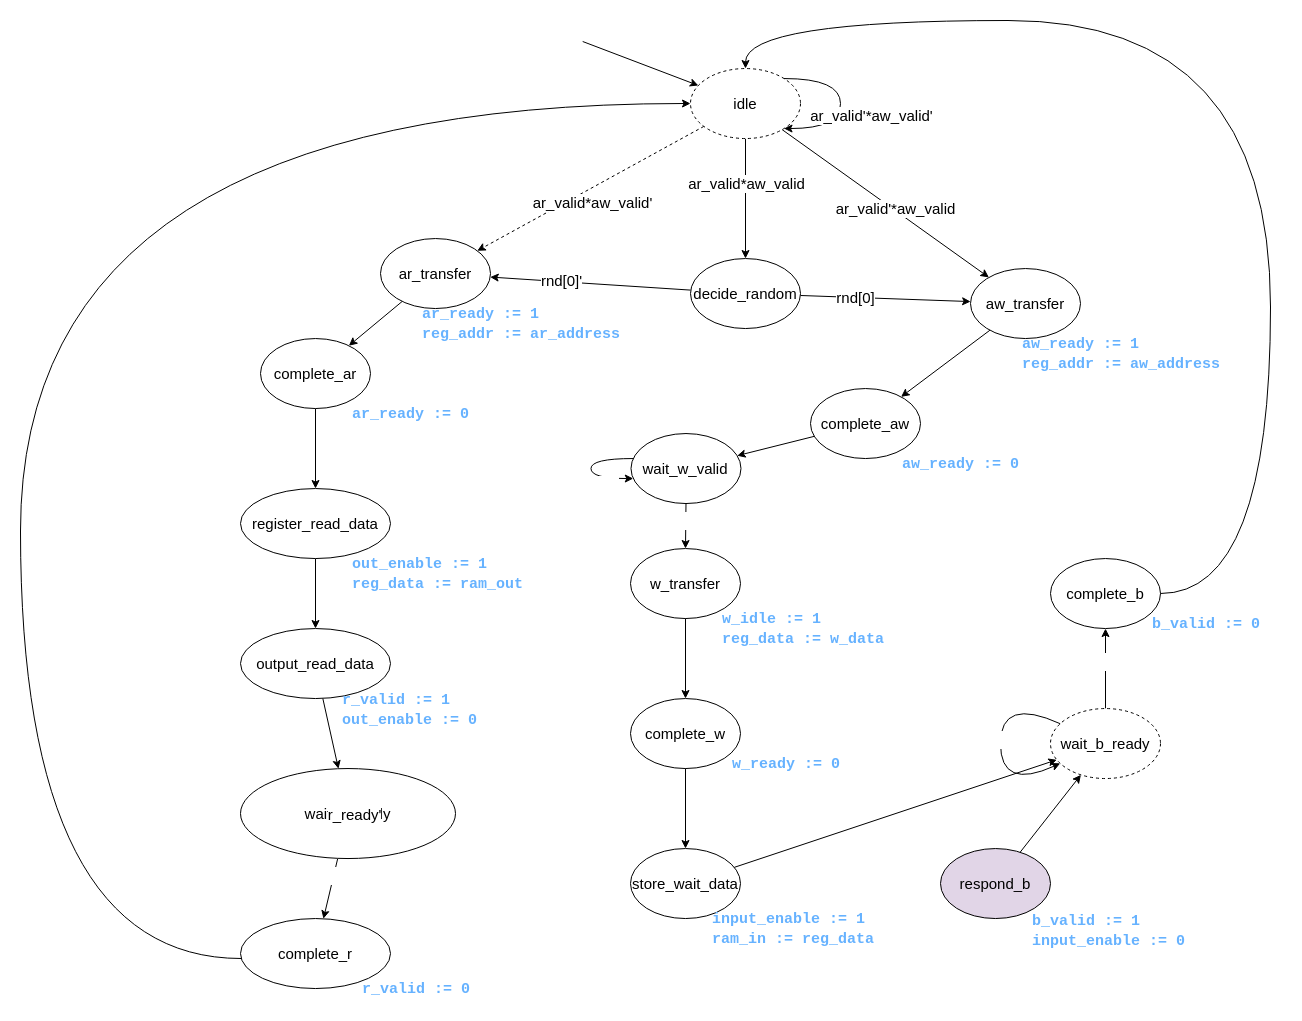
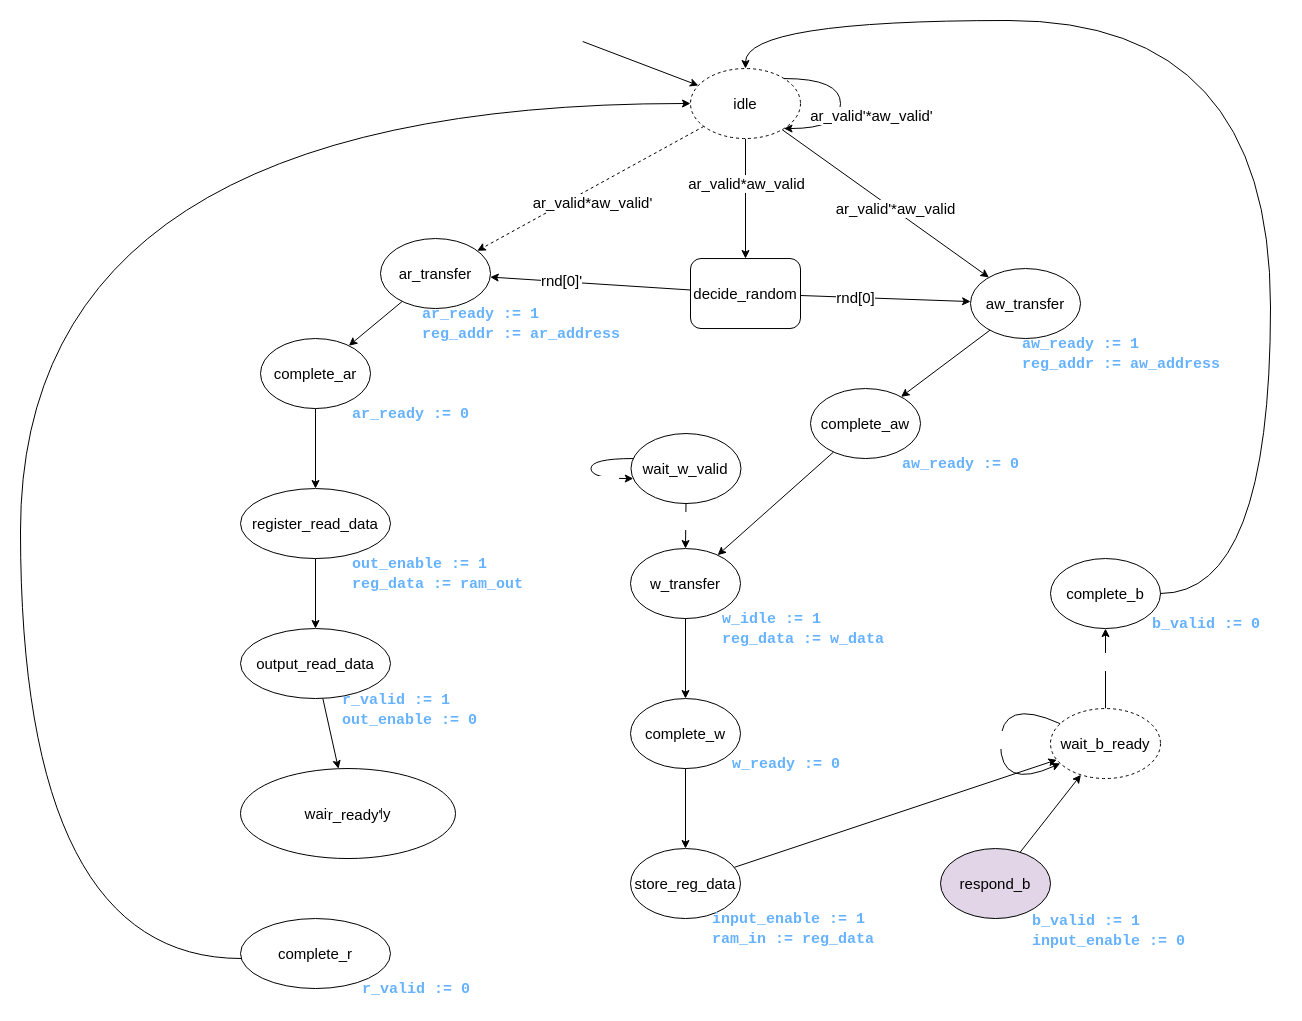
node "decide_random": shape ellipse -> rounded rectangle
edge "complete_aw" -> "wait_w_valid": now "complete_aw" -> "w_transfer"
node "store_wait_data": label "store_wait_data" -> "store_reg_data"
edge "wait_r_ready" -> "complete_r": removed, label "r_ready"
